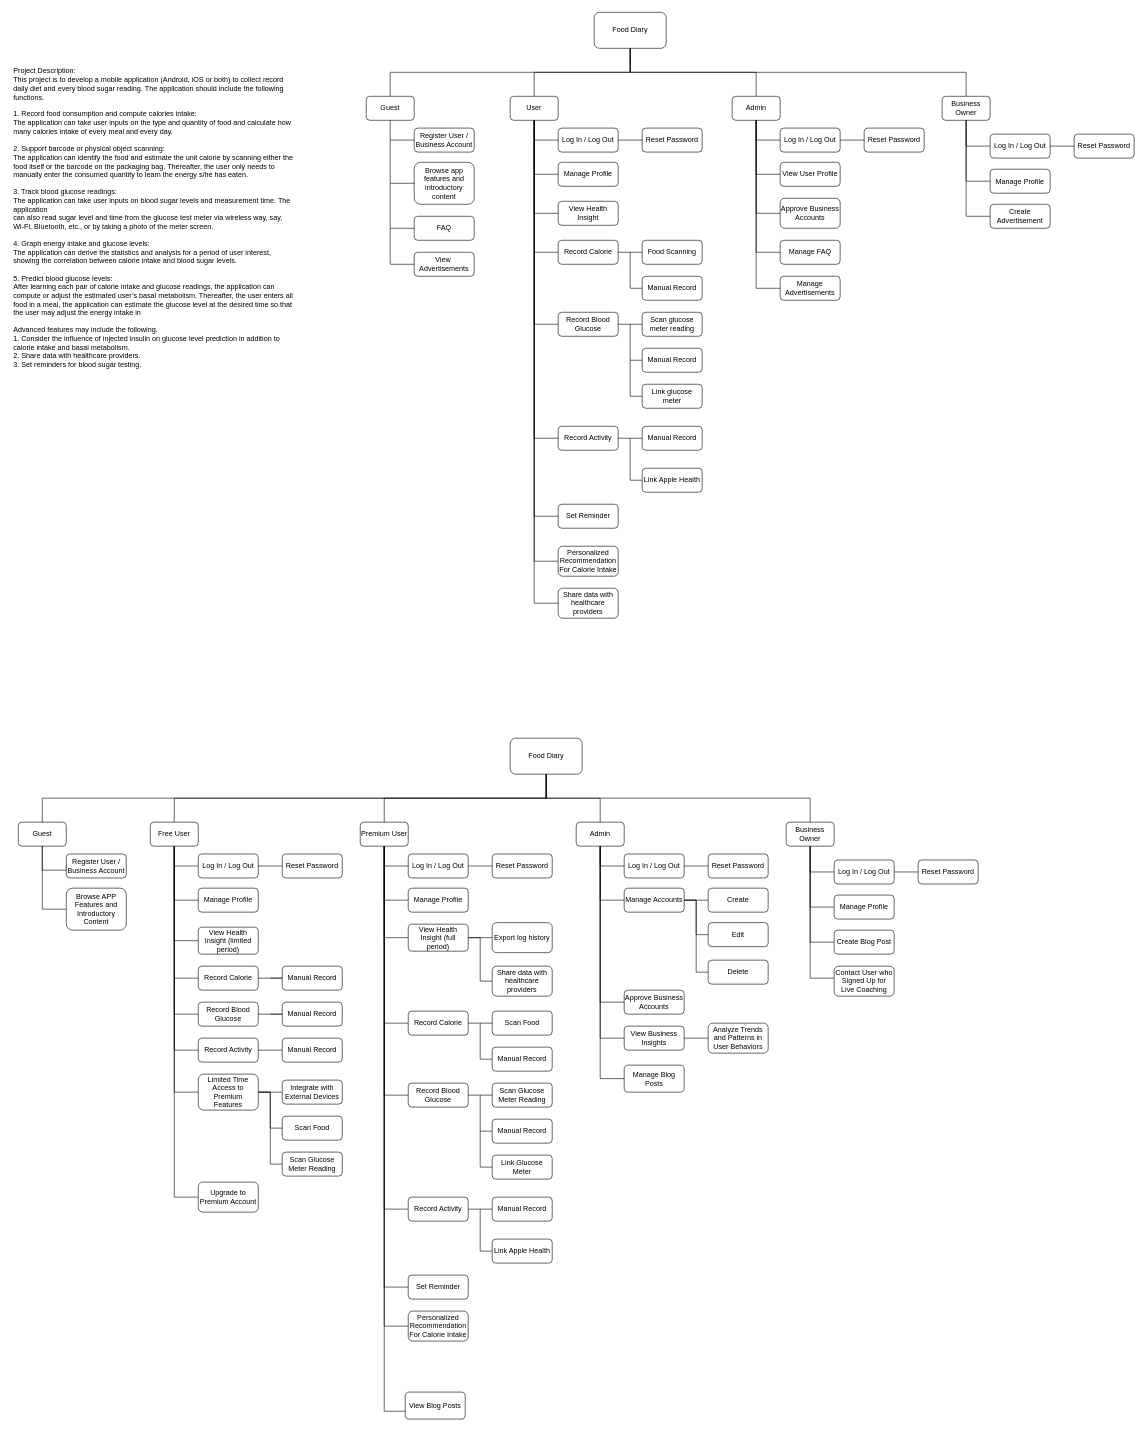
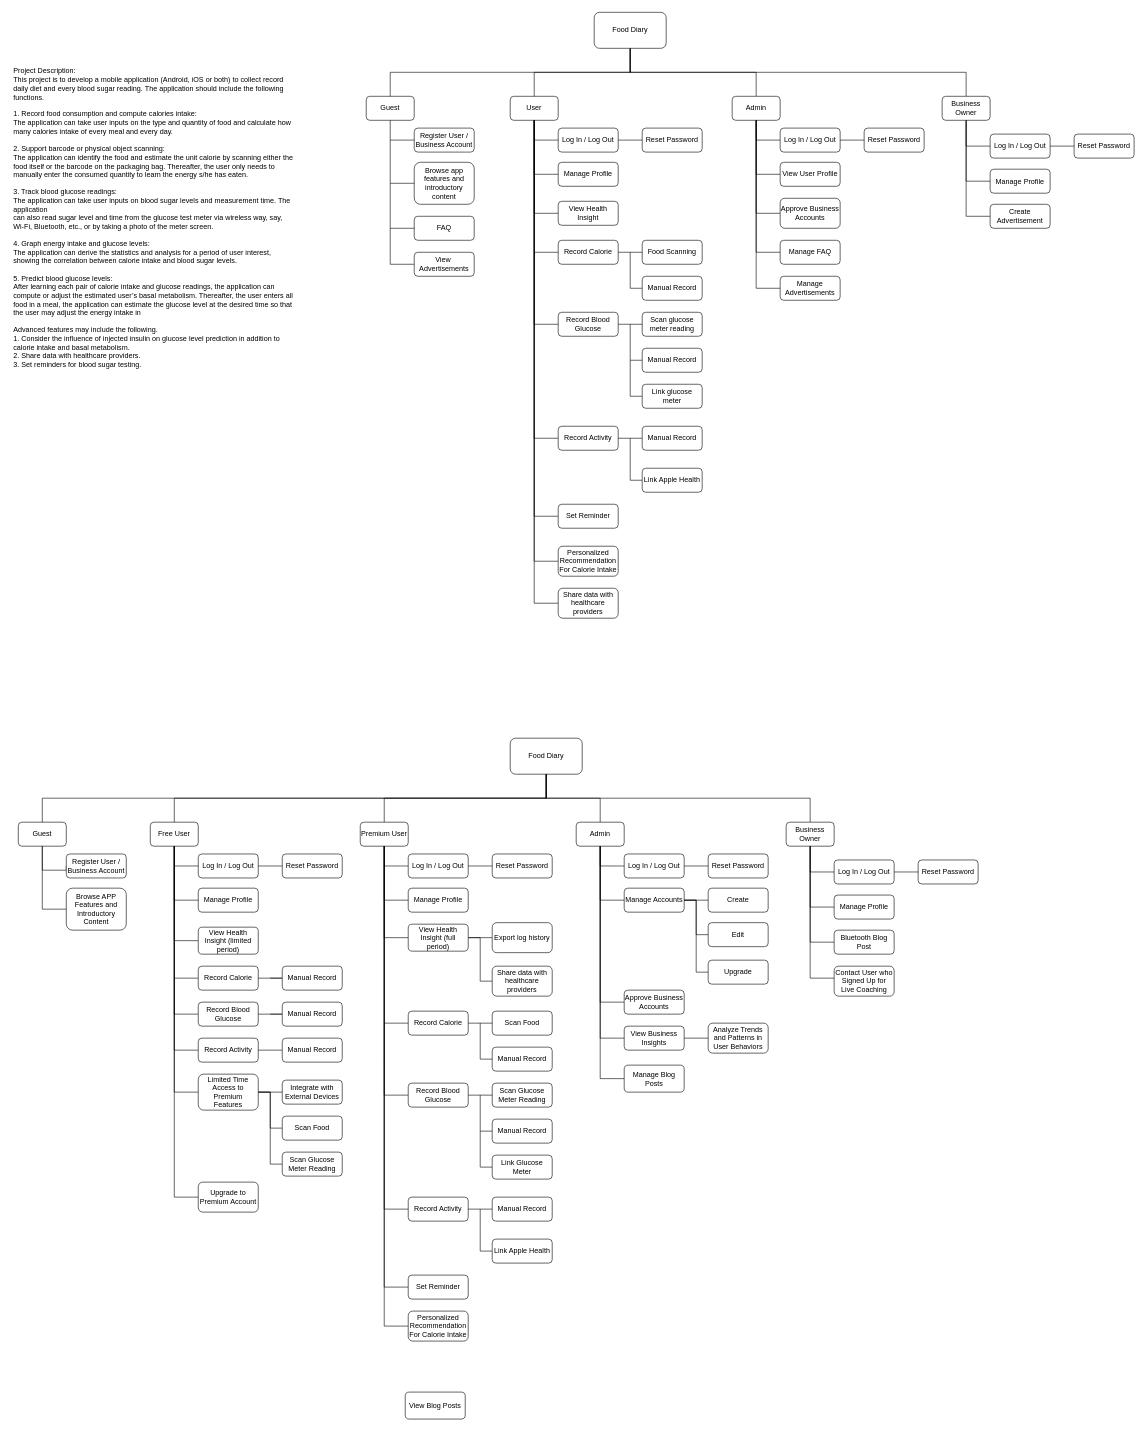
node "Create Blog Post": label "Create Blog Post" -> "Bluetooth Blog Post"
node "Delete": label "Delete" -> "Upgrade"
edge "Premium User" -- "View Blog Posts": removed
